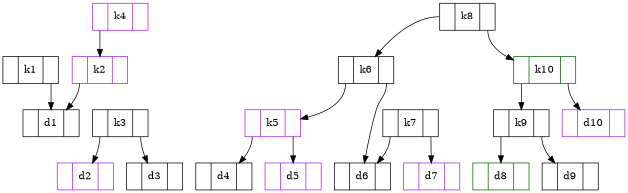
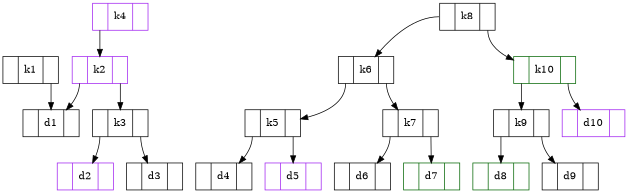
edge "k2" -> "k3": added
edge "k6" -> "d6": now "k6" -> "k7"
node "k5": color purple -> black
node "d7": color purple -> darkgreen
